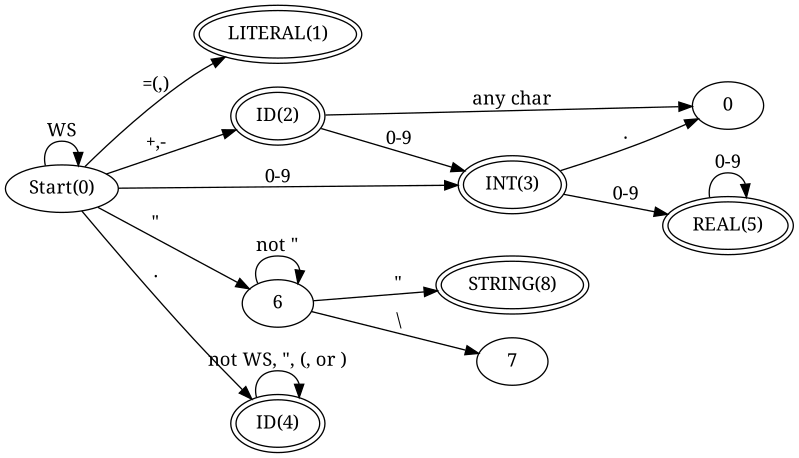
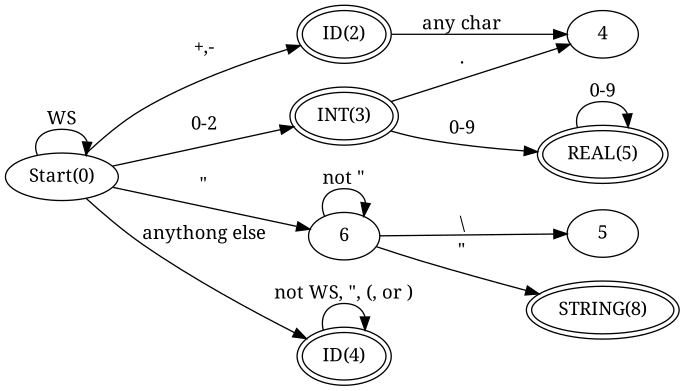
node "LITERAL(1)": removed
node "0": label "0" -> "4"
edge "ID(2)" -> "INT(3)": removed, label "0-9"
edge "Start(0)" -> "INT(3)": label "0-9" -> "0-2"
edge "Start(0)" -> "ID(4)": label "." -> "anythong else"
node "7": label "7" -> "5"
